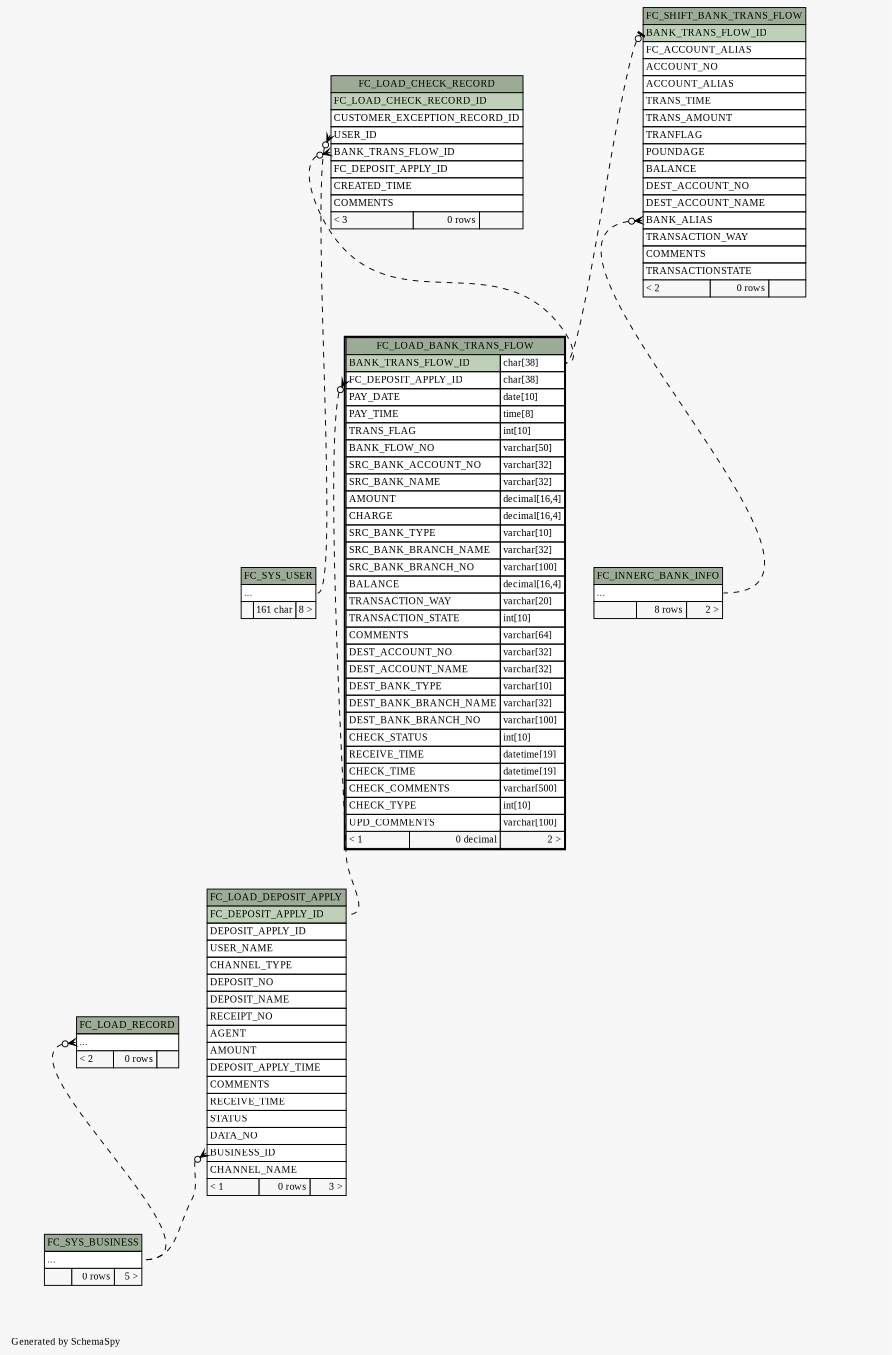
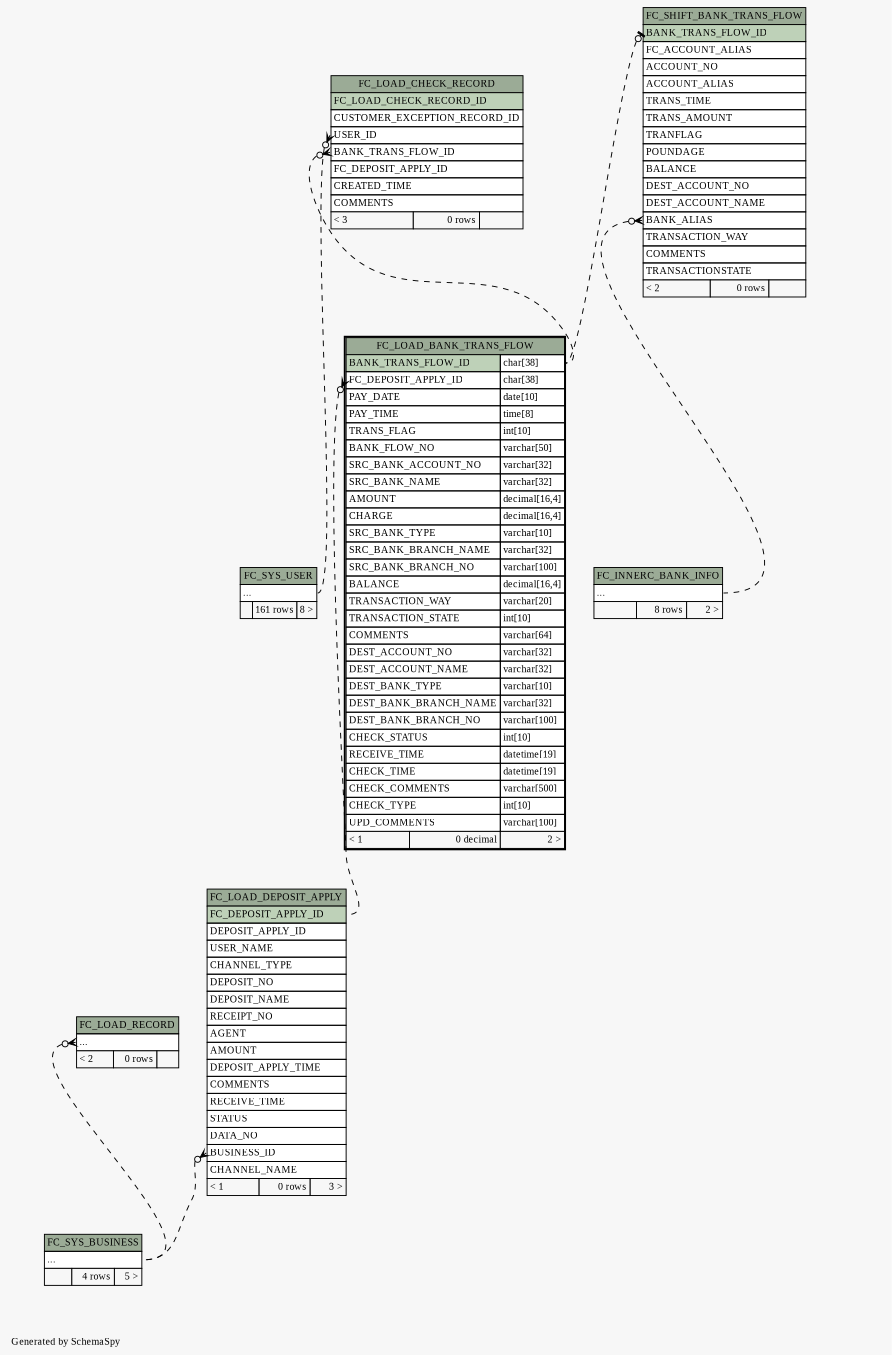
node "FC_SYS_USER": text "161 char" -> "161 rows"
node "FC_SYS_BUSINESS": text "0 rows" -> "4 rows"
